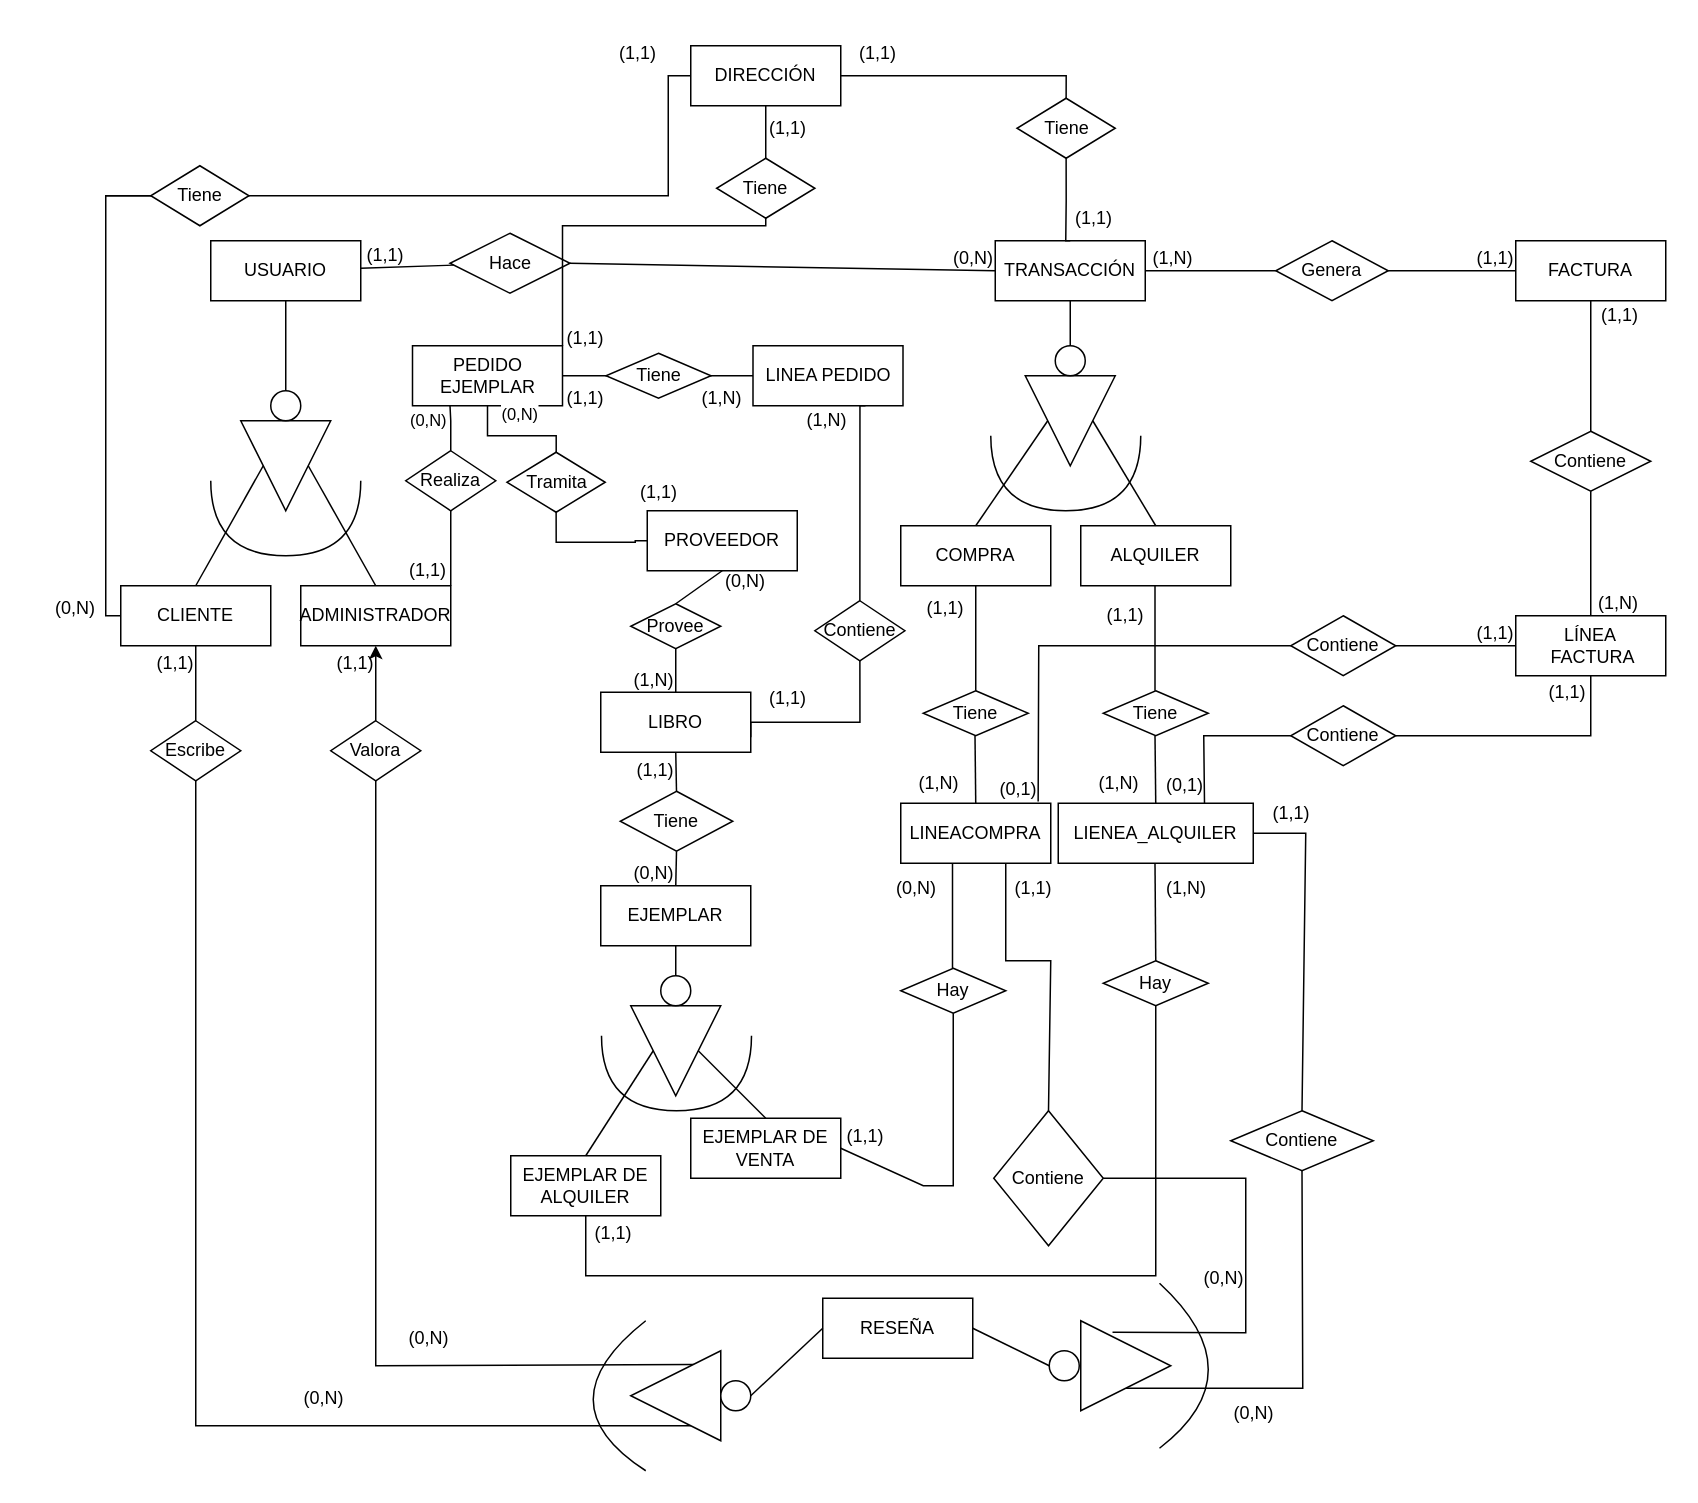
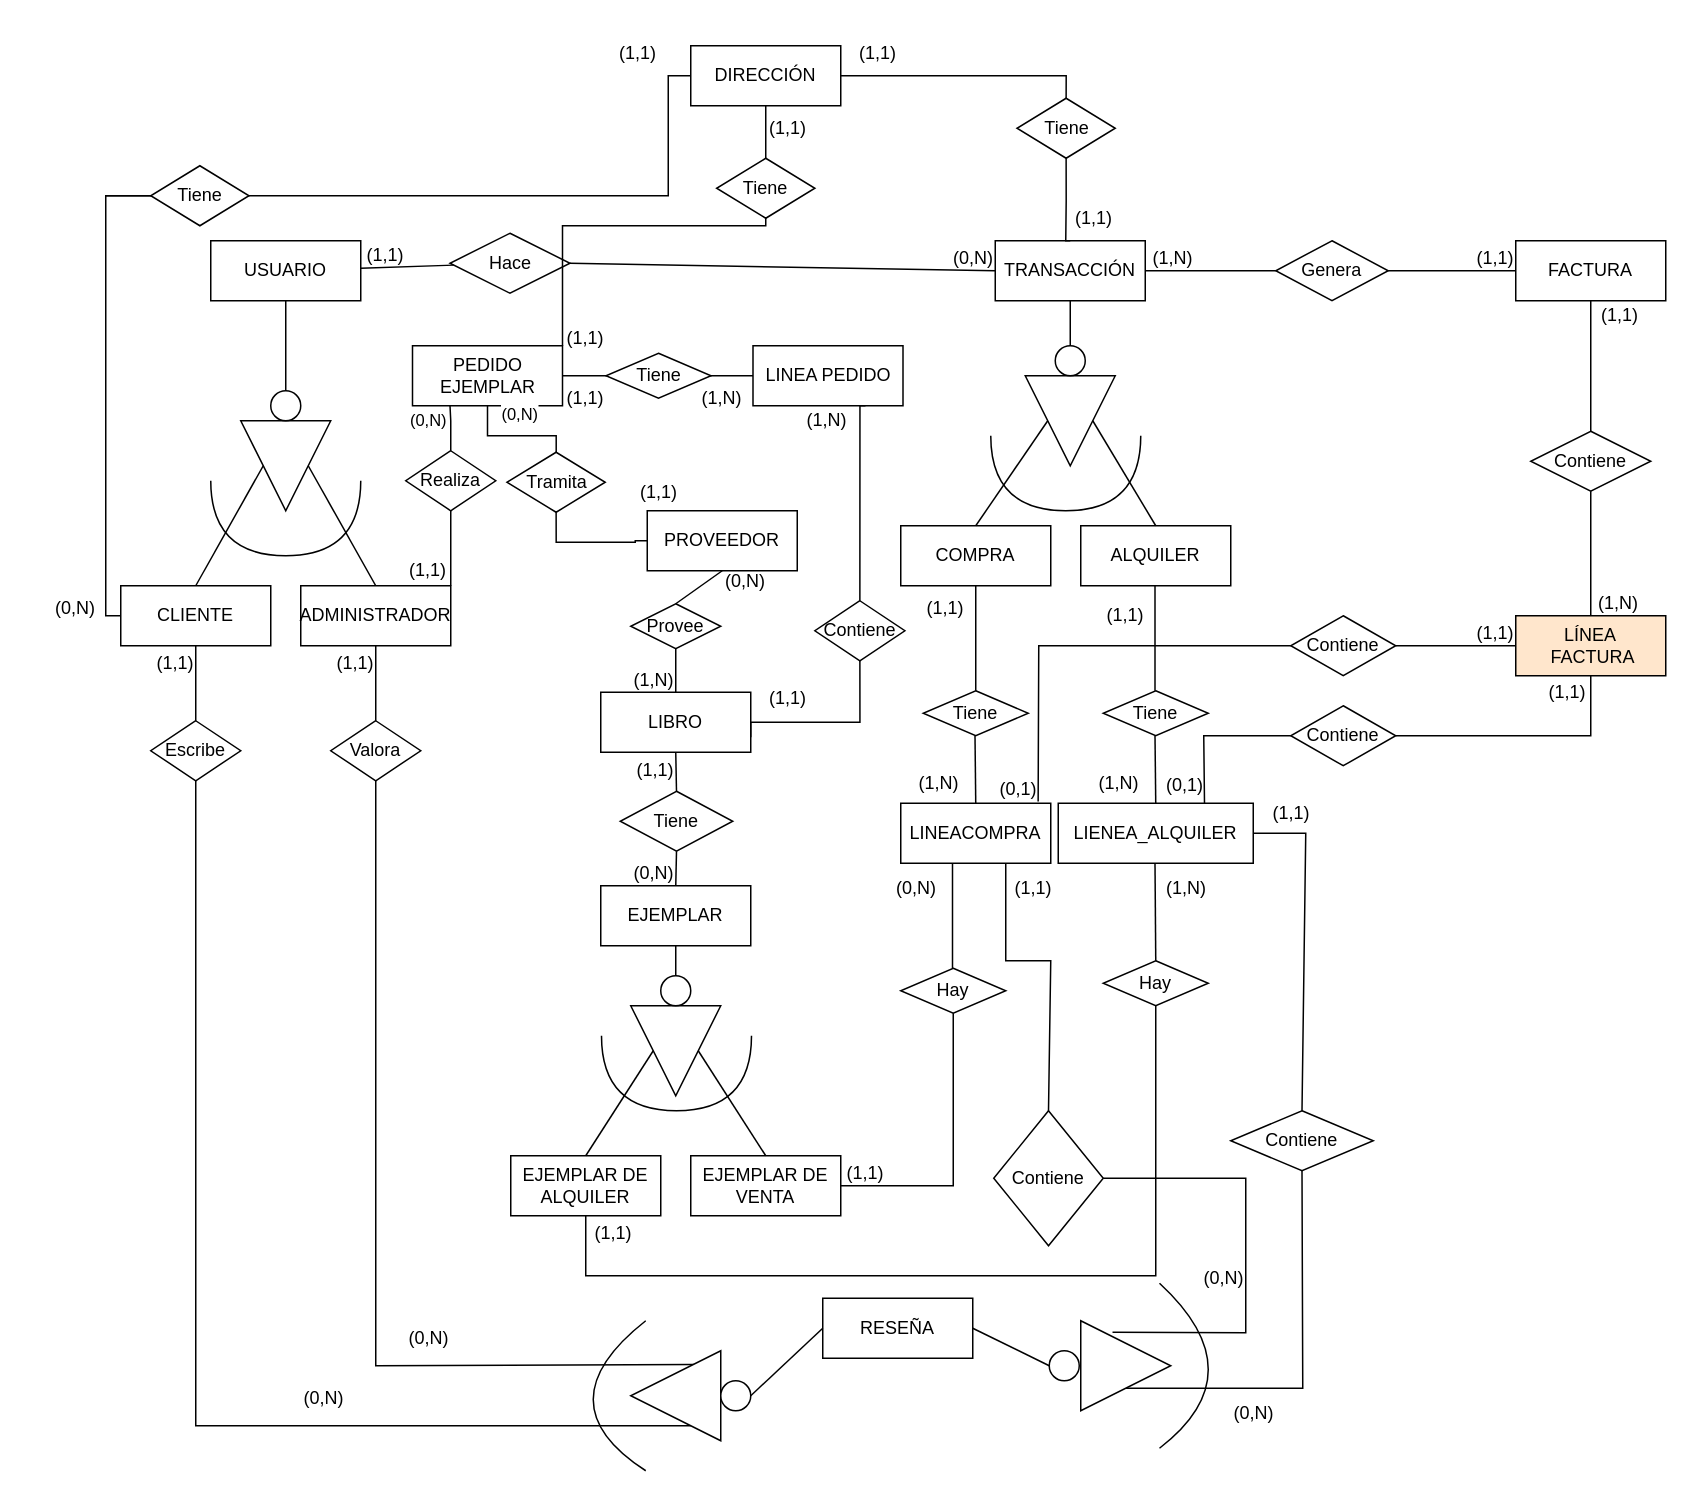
node "LÍNEA FACTURA": fillcolor #ffffff -> #ffe6cc
edge "Valora" -> "ADMINISTRADOR": arrowhead classic -> none
node "EJEMPLAR DE VENTA": moved (766, 1148) -> (766, 1186)
